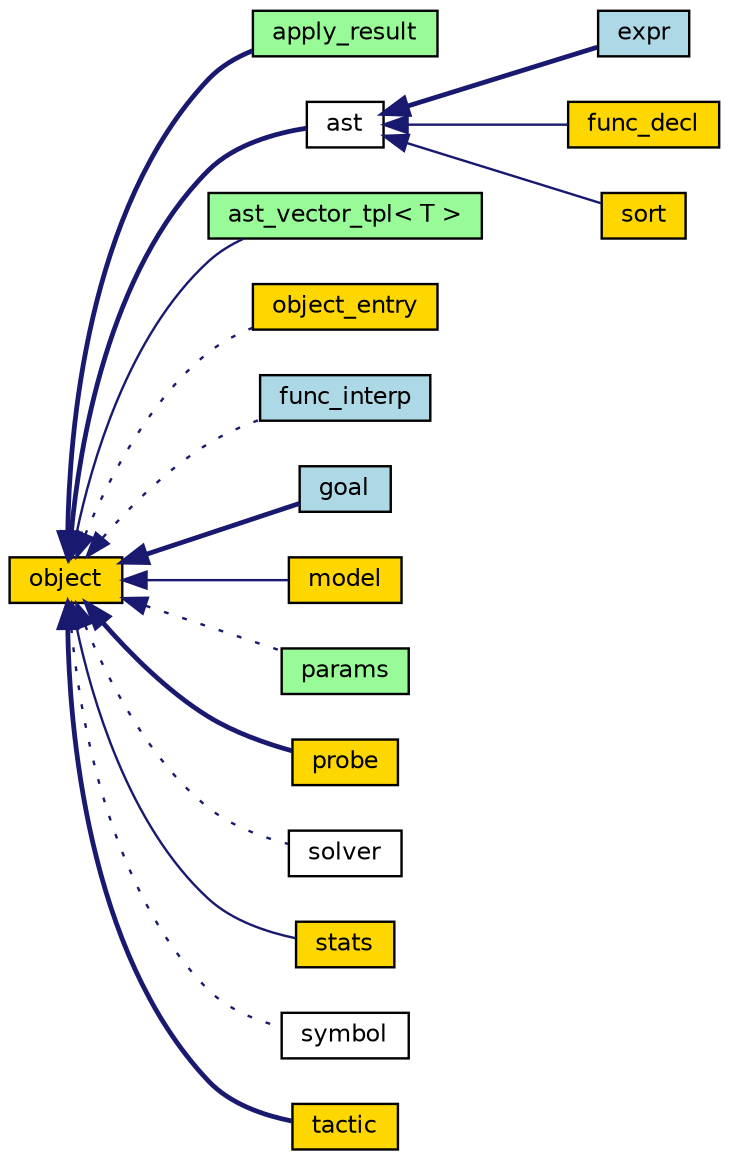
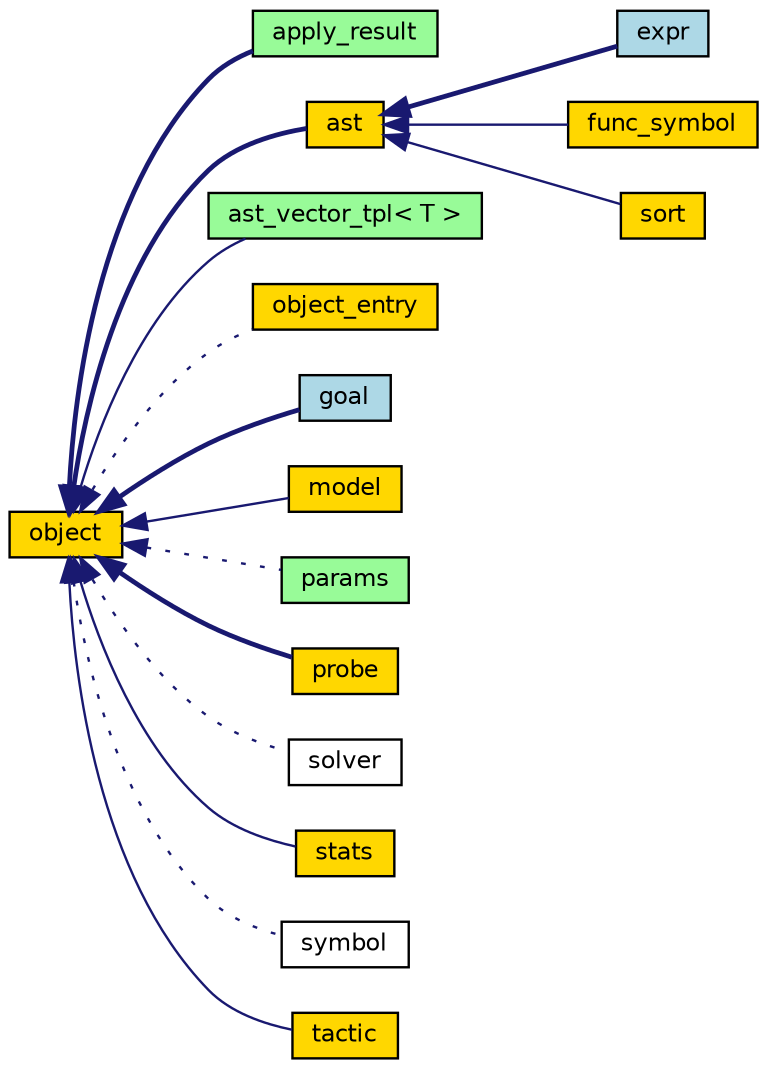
node "ast": fillcolor white -> gold
node "func_decl": label "func_decl" -> "func_symbol"
node "func_interp": removed
edge "tactic" -> "object": style bold -> solid
